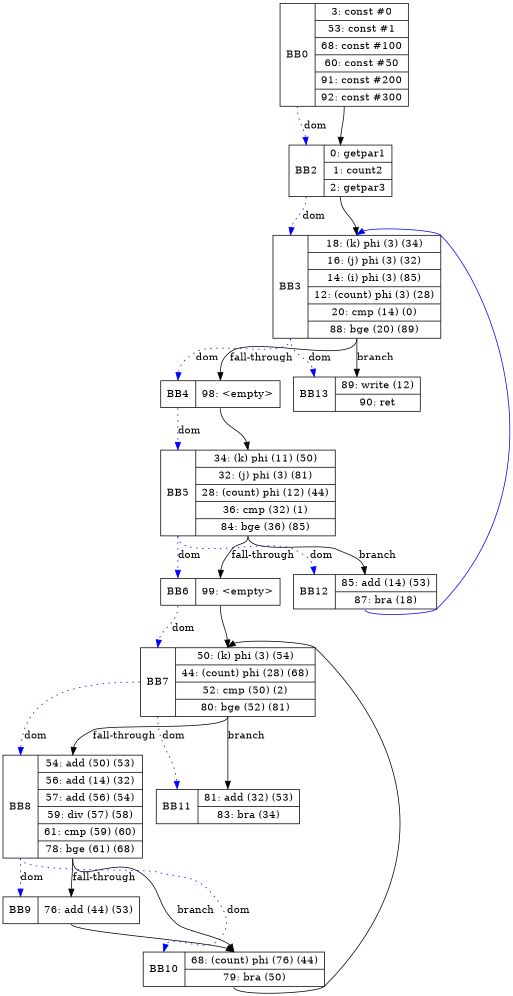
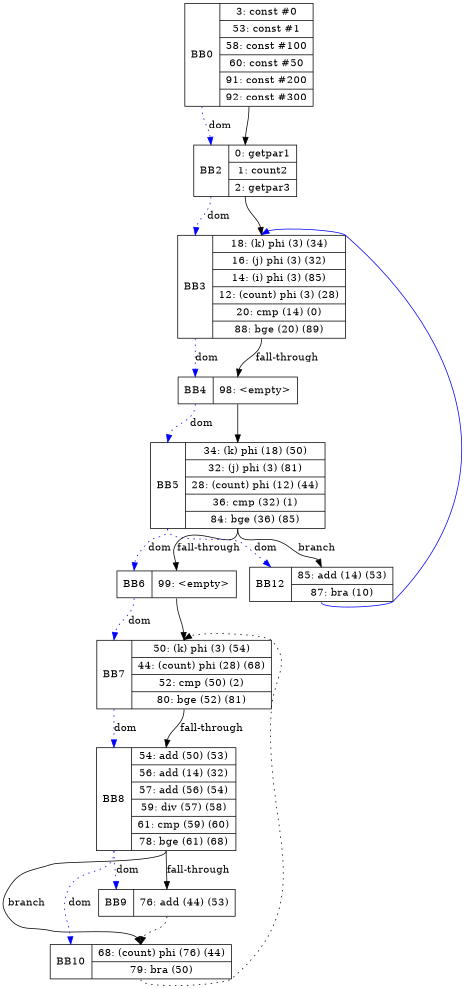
node "BB0": text "68: const #100" -> "58: const #100"
node "BB13": removed
node "BB5": text "34: (k) phi (11) (50)" -> "34: (k) phi (18) (50)"
node "BB12": text "87: bra (18)" -> "87: bra (10)"
node "BB11": removed
edge "BB10" -> "BB7": style solid -> dotted
edge "BB9" -> "BB10": style solid -> dotted
